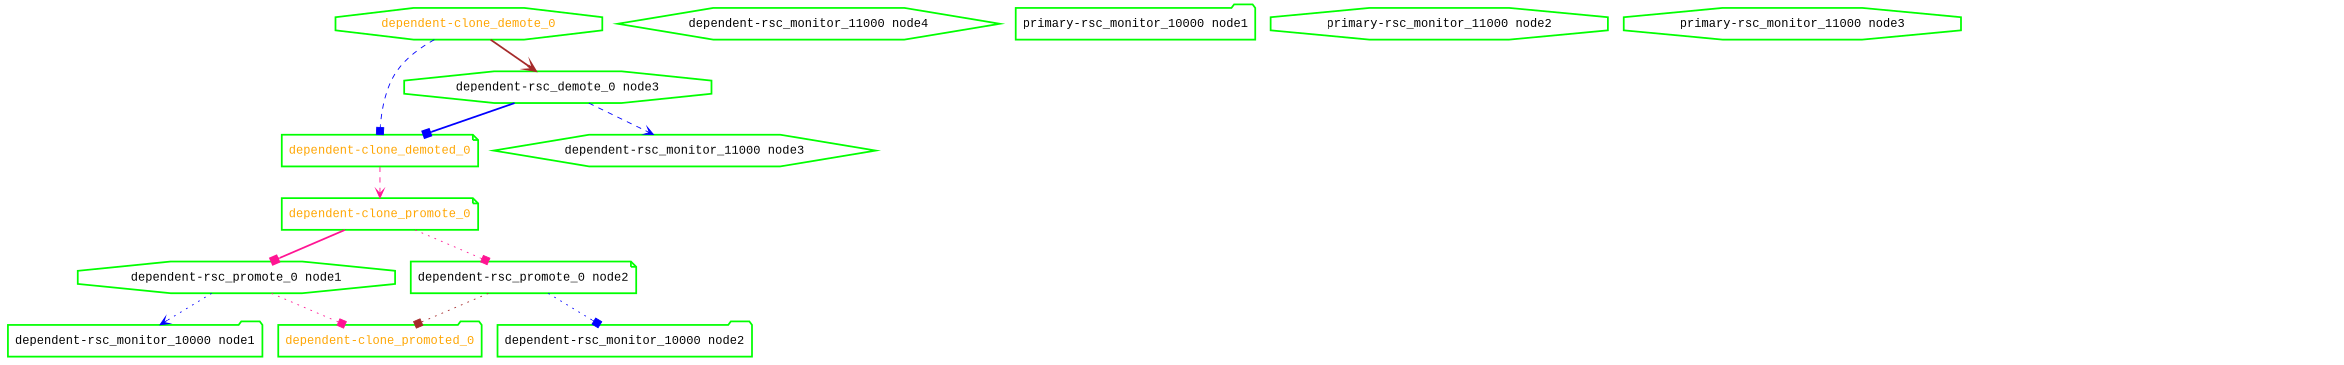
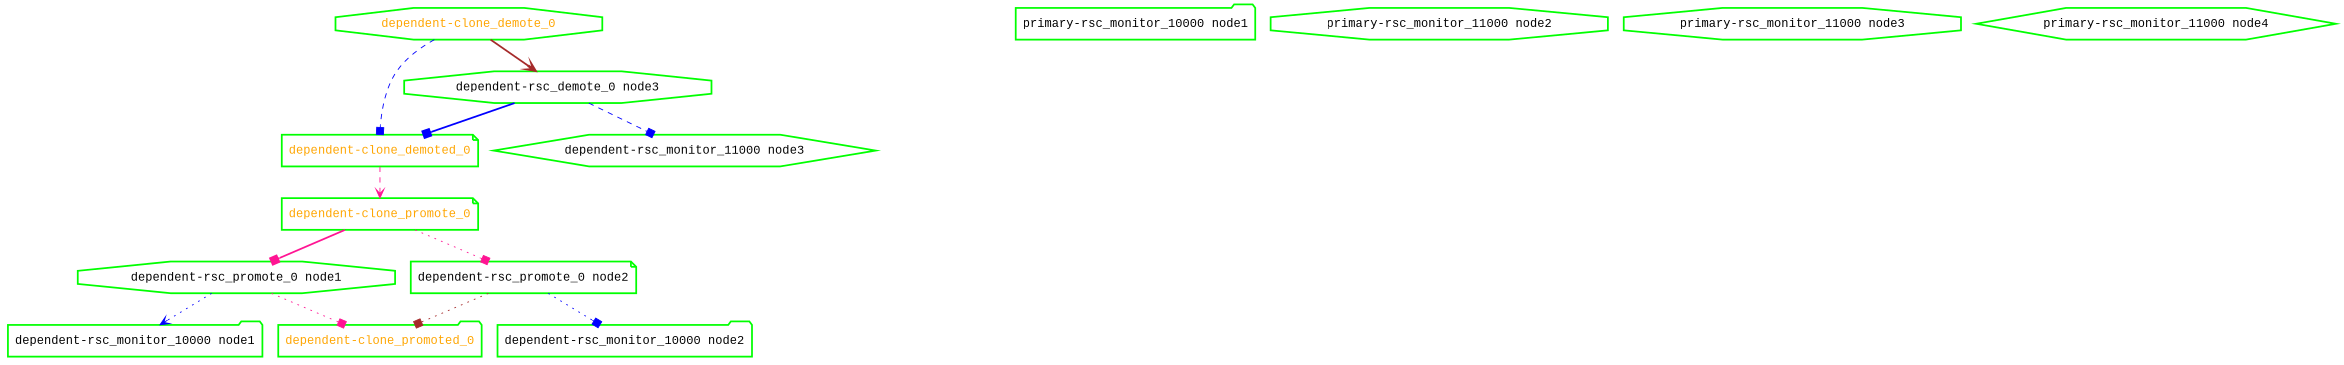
node "dependent-rsc_monitor_11000 node4": removed
node "primary-rsc_monitor_11000 node4": added
edge "dependent-rsc_demote_0 node3" -> "dependent-rsc_monitor_11000 node3": arrowhead vee -> box
